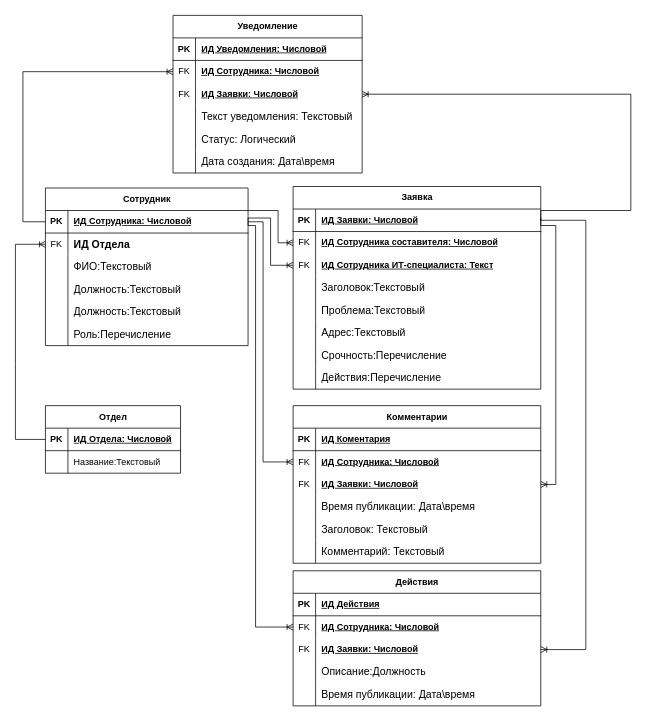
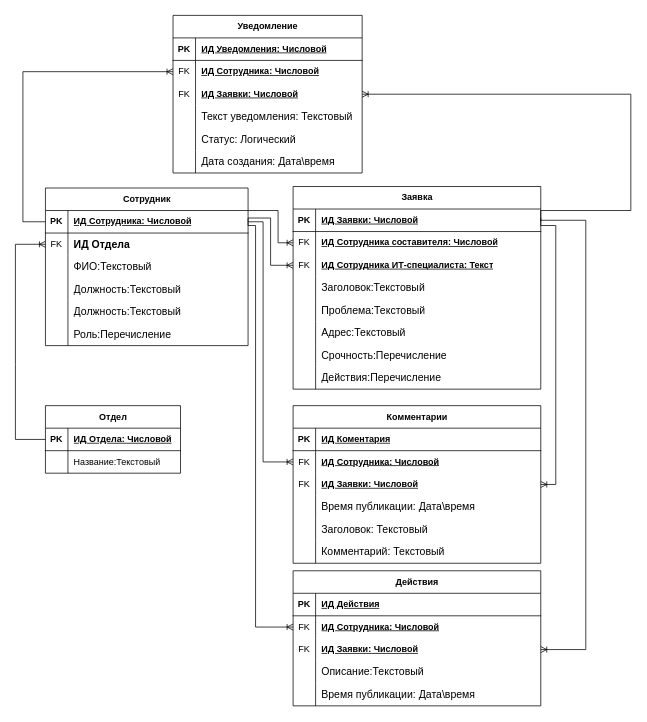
node "Описание:Должность": label "Описание:Должность" -> "Описание:Текстовый"
